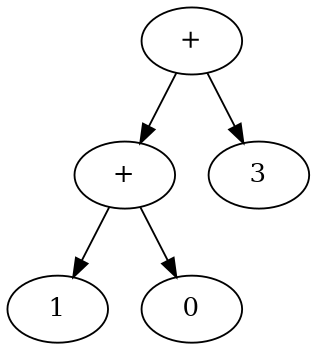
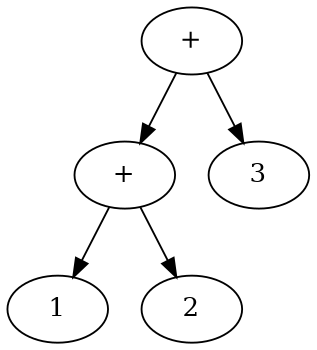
node "0": label "0" -> "2"
